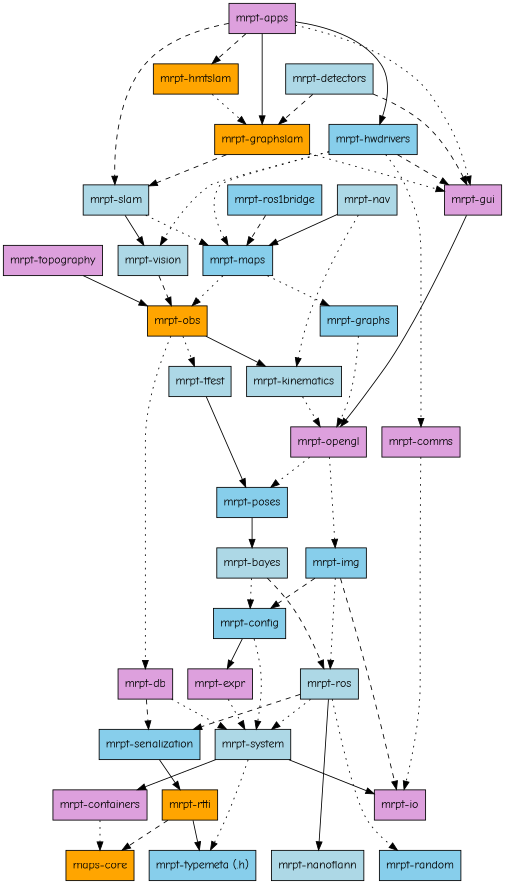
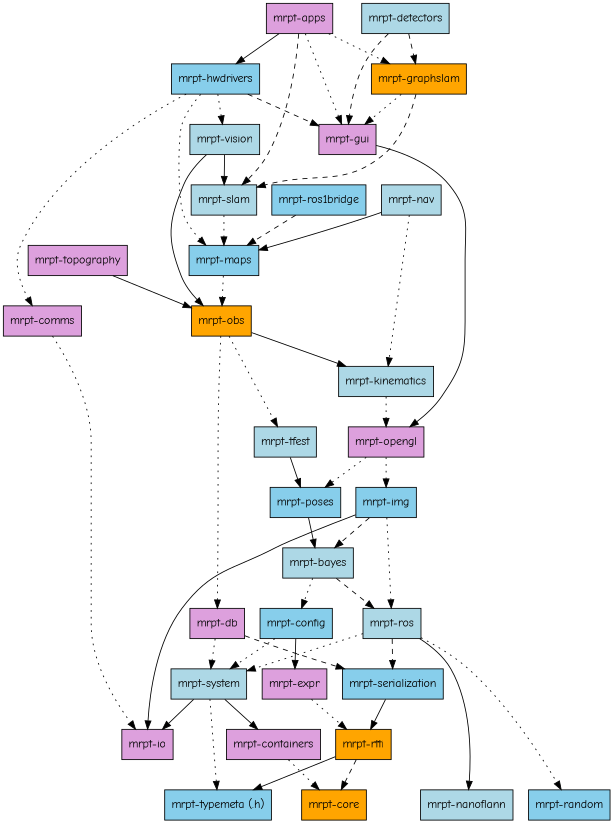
edge "mrpt-apps" -> "mrpt-graphslam": style solid -> dotted
node "mrpt-hmtslam": removed
edge "mrpt-slam" -> "mrpt-vision": reversed
edge "mrpt-vision" -> "mrpt-obs": style dashed -> solid
node "mrpt-graphs": removed
edge "mrpt-img" -> "mrpt-config": now "mrpt-img" -> "mrpt-bayes"
edge "mrpt-img" -> "mrpt-io": style dashed -> solid
edge "mrpt-expr" -> "mrpt-system": now "mrpt-expr" -> "mrpt-rtti"
node "maps-core": label "maps-core" -> "mrpt-core"
